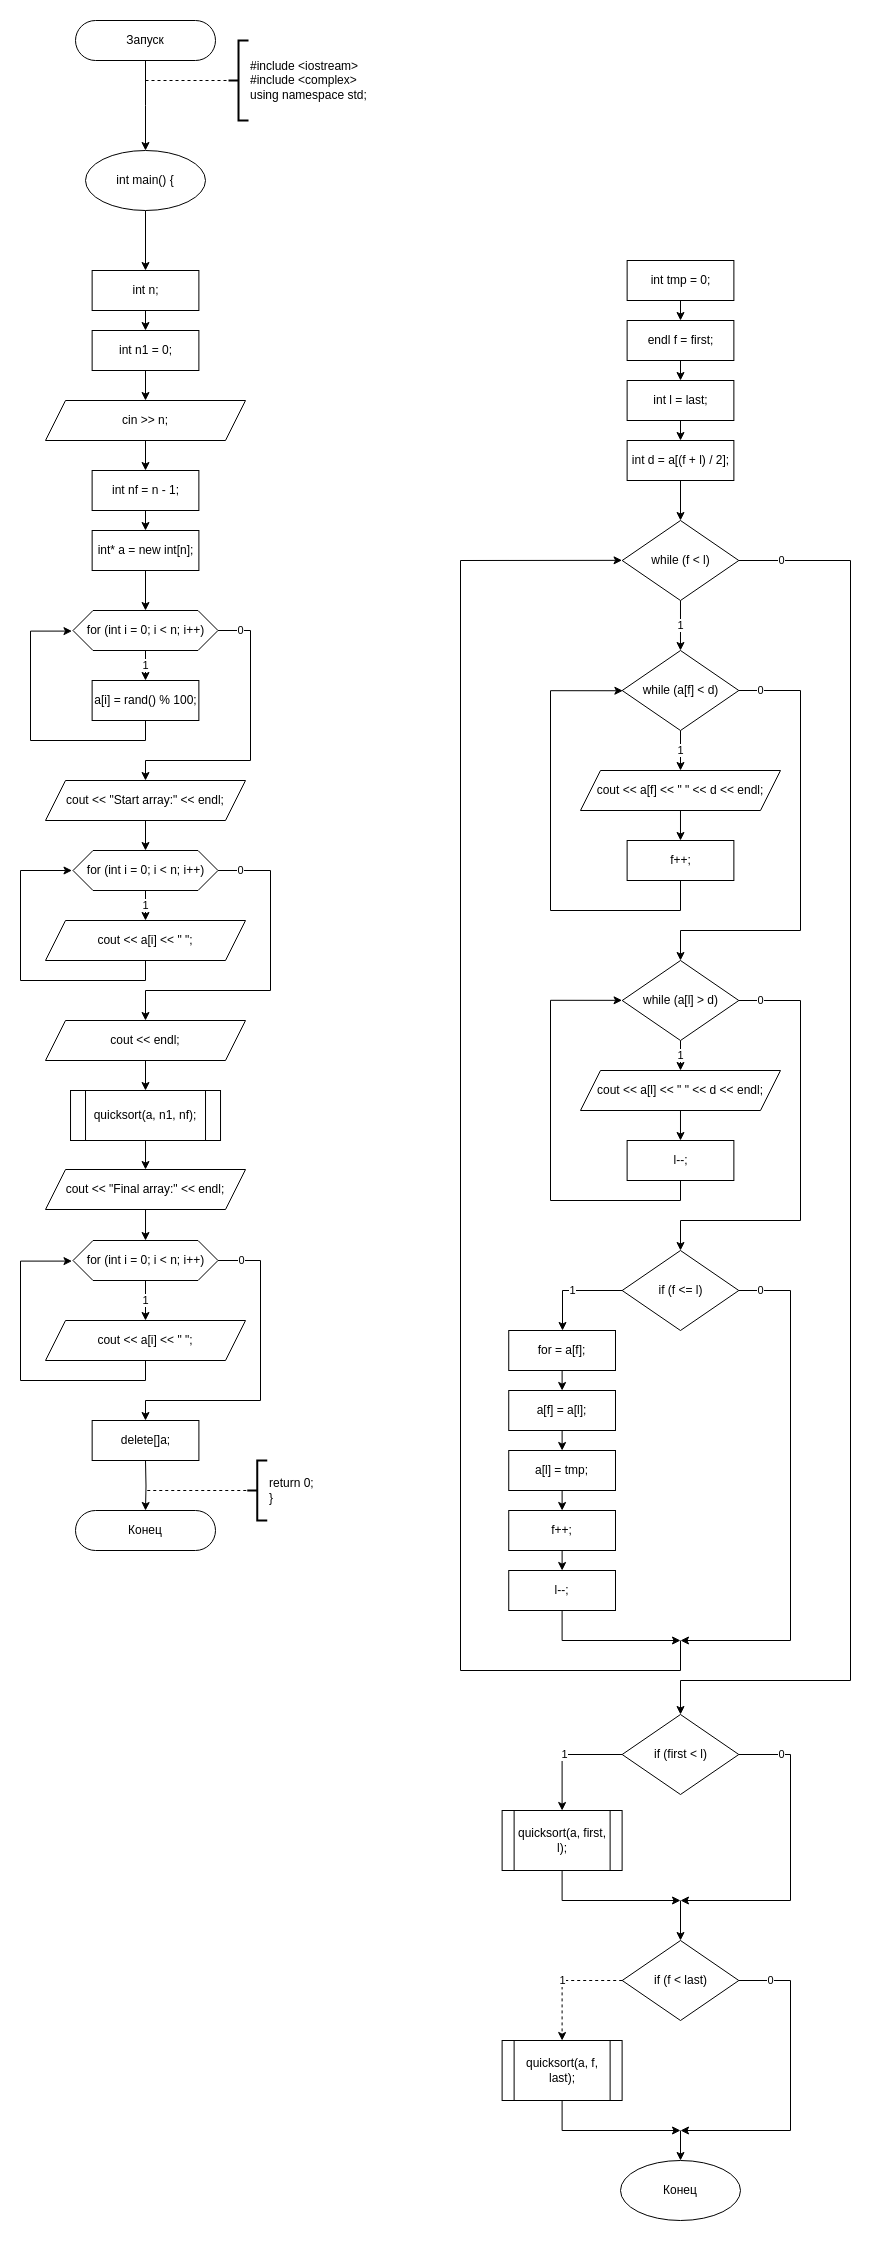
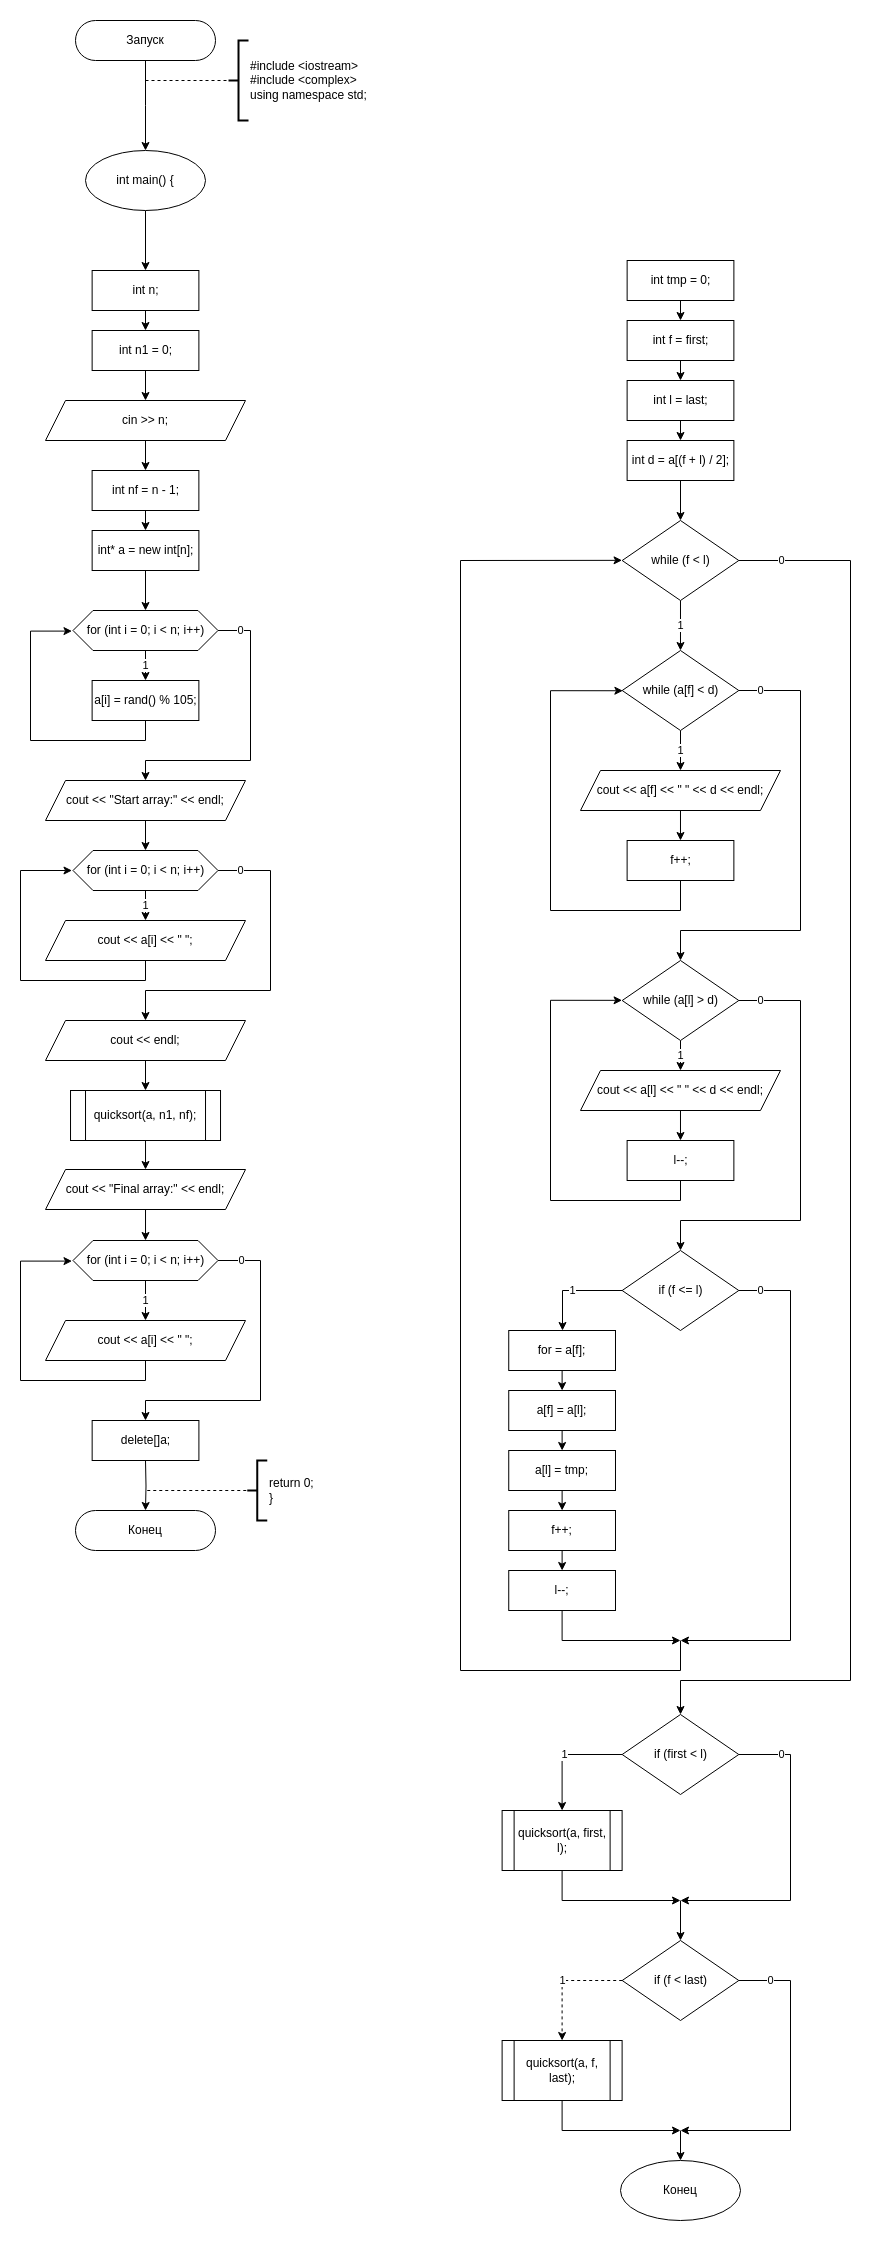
node "endl f = first;": label "endl f = first;" -> "int f = first;"
node "a[i] = rand() % 100;": label "a[i] = rand() % 100;" -> "a[i] = rand() % 105;"
